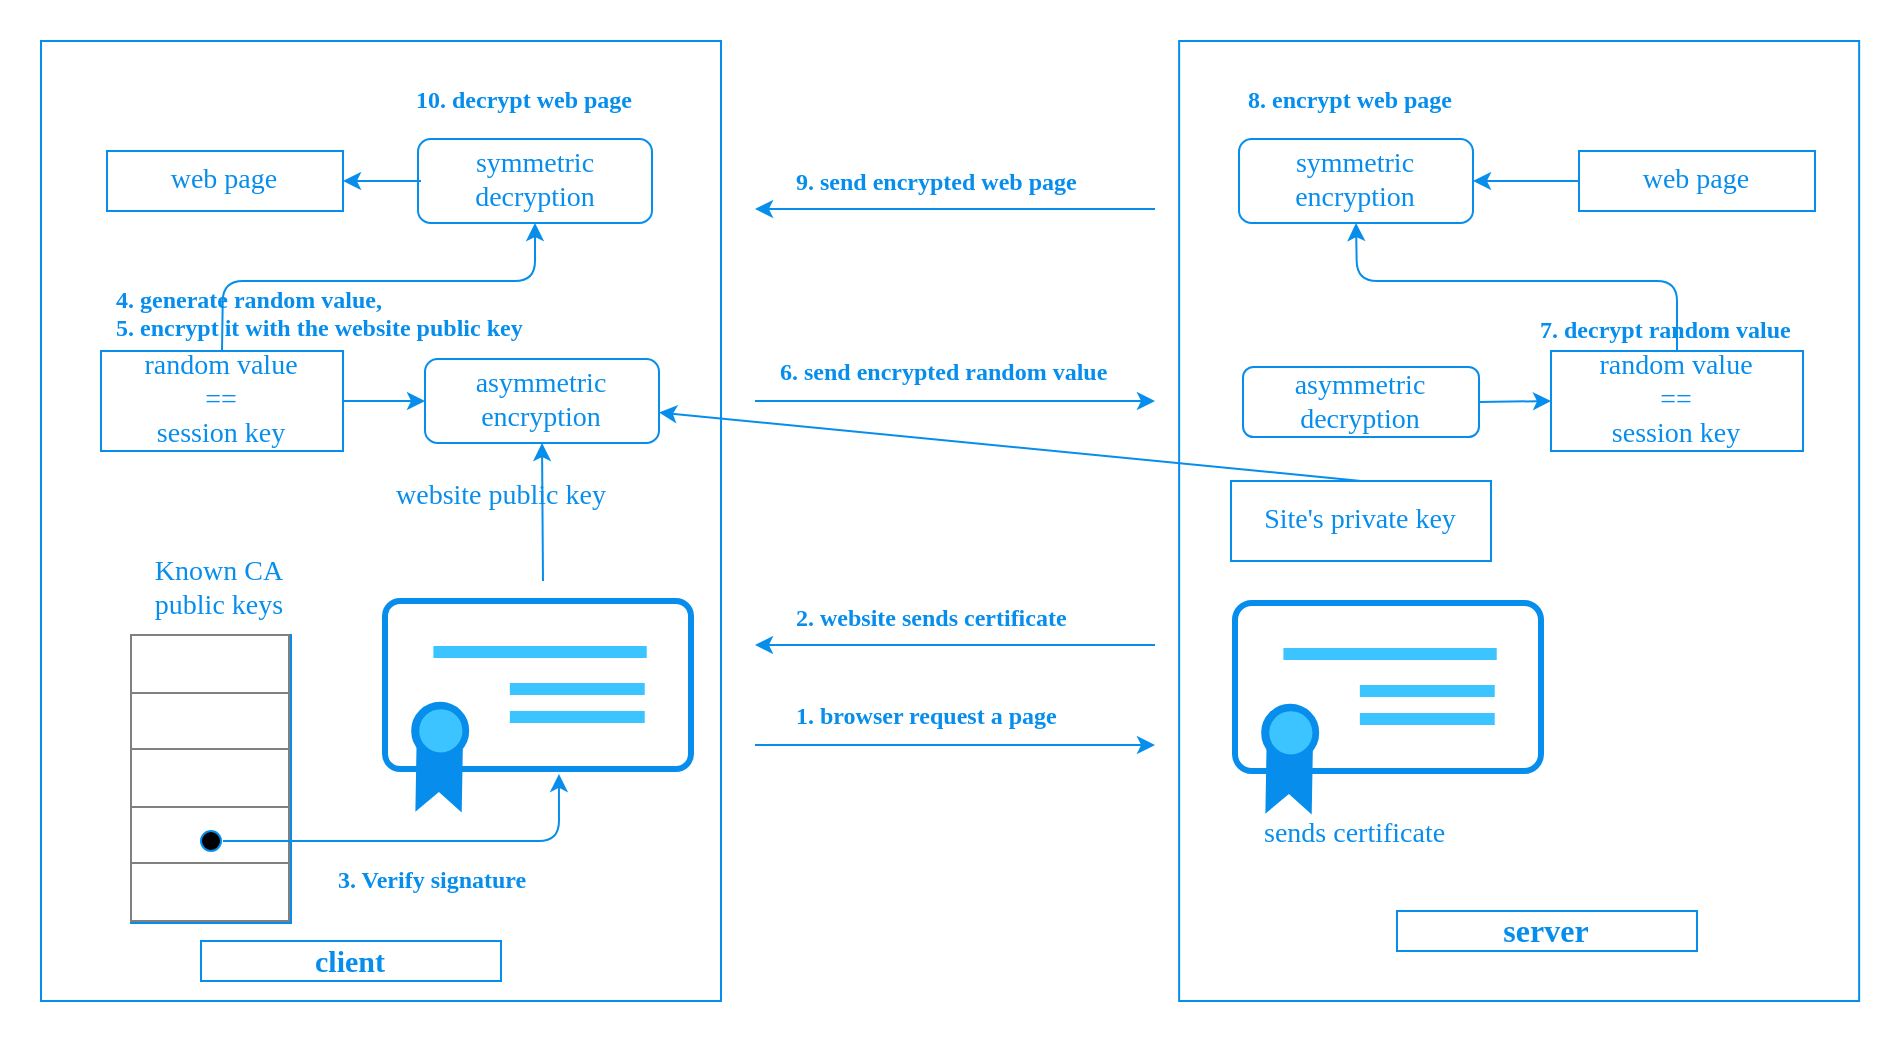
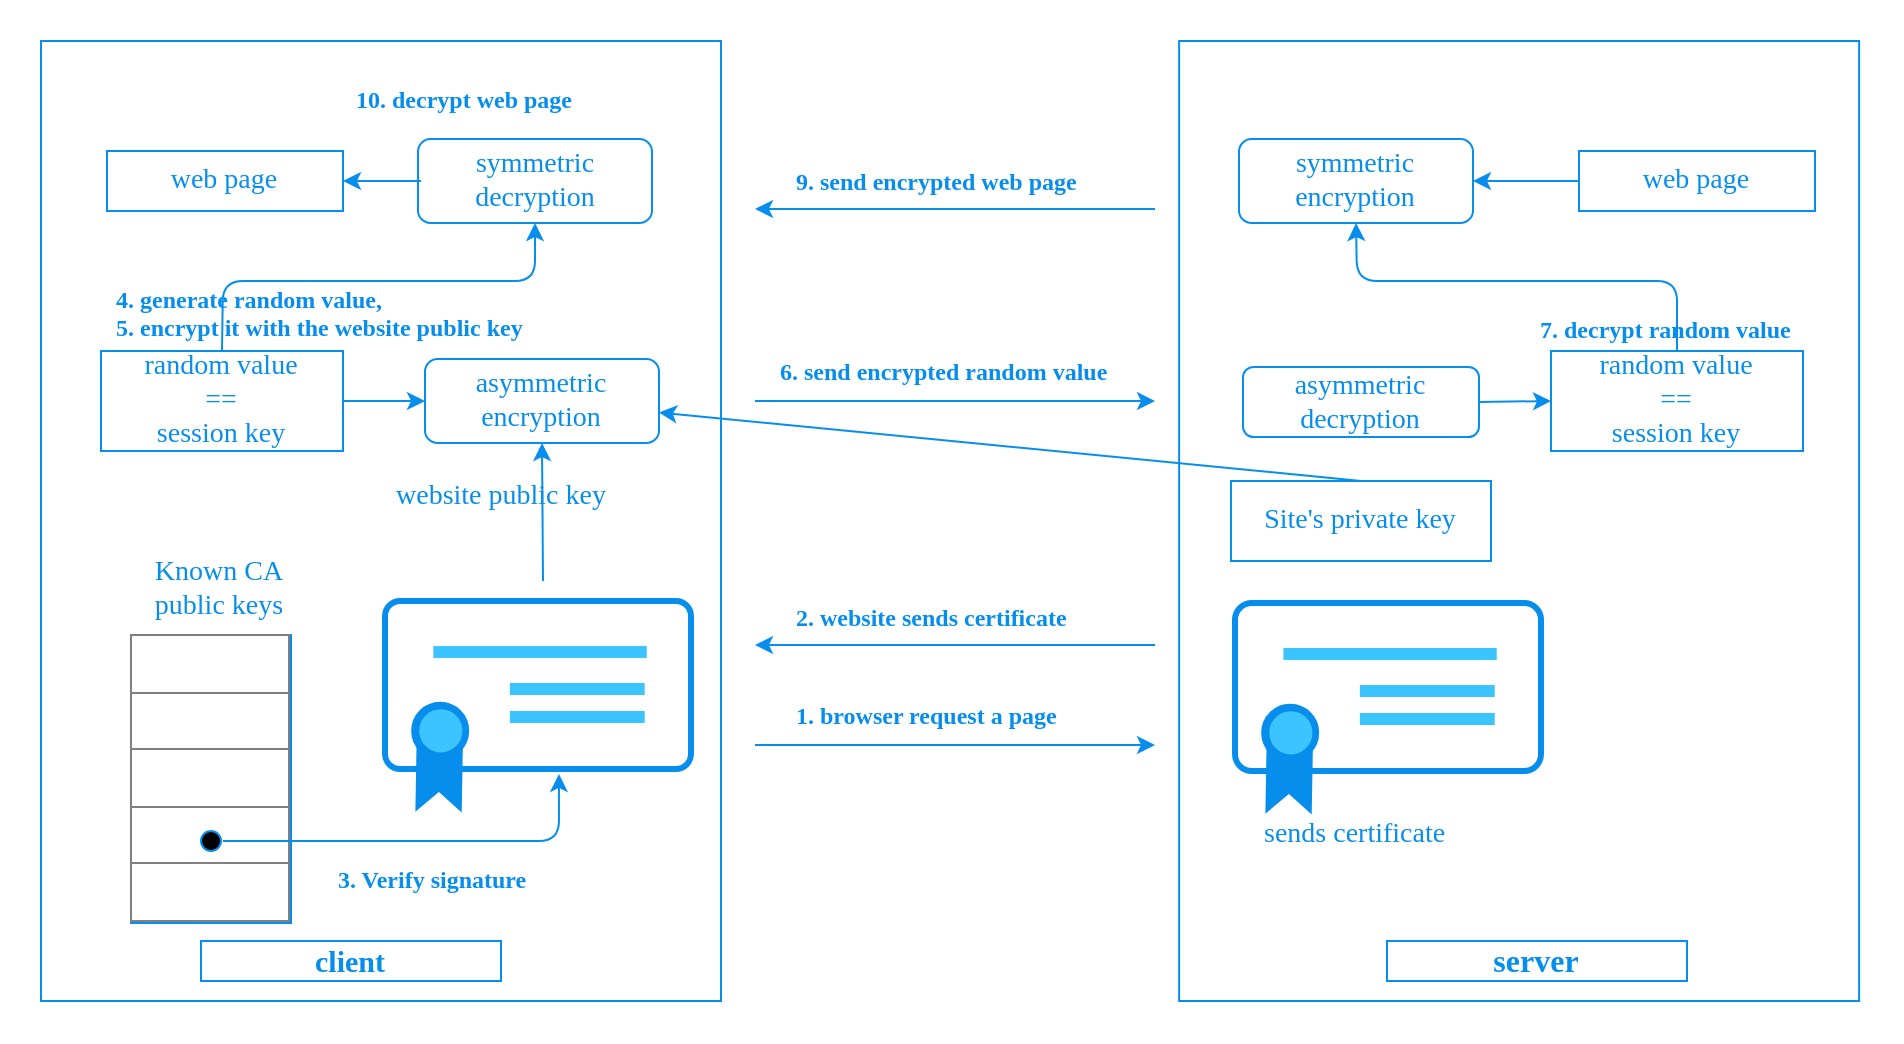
node "10. decrypt web page": moved (542, 101) -> (482, 101)
node "8. encrypt web page": removed
node "server": moved (1547, 931) -> (1537, 961)
